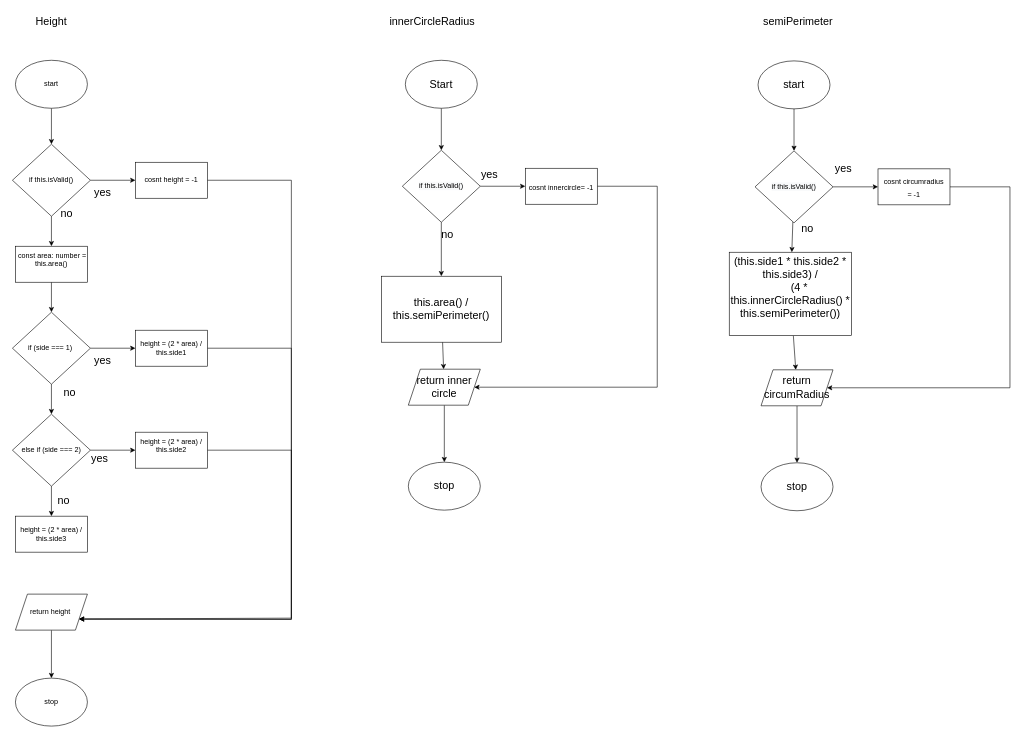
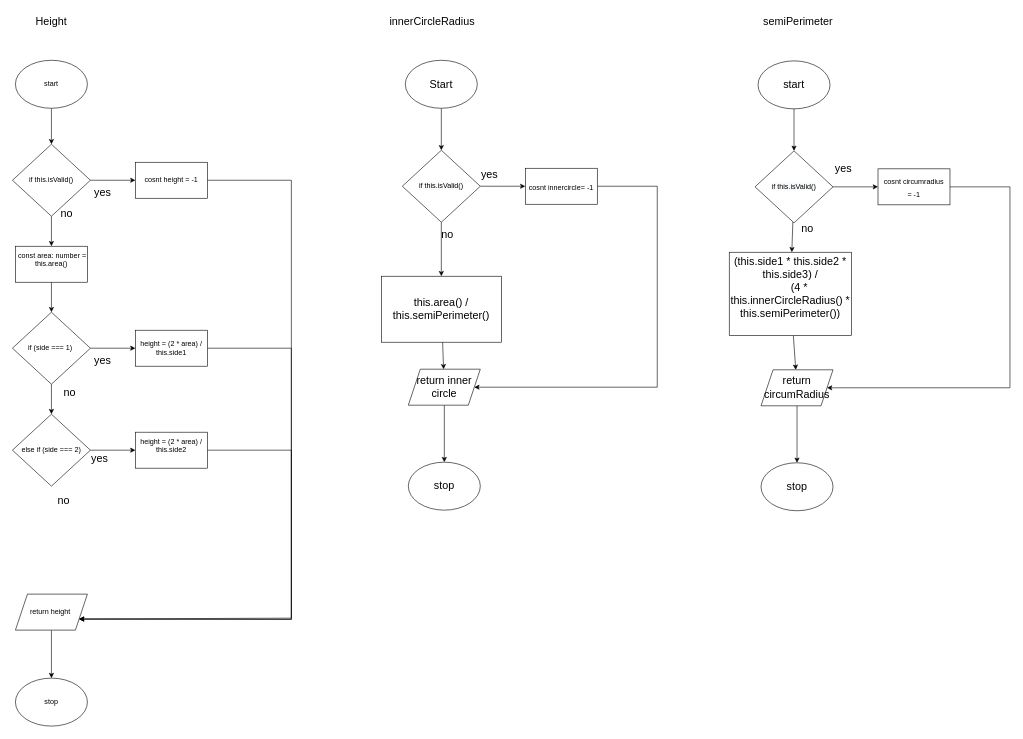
edge "else if (side === 2)" -> "height = (2 * area) / this.side3": removed
node "height = (2 * area) / this.side3": removed
